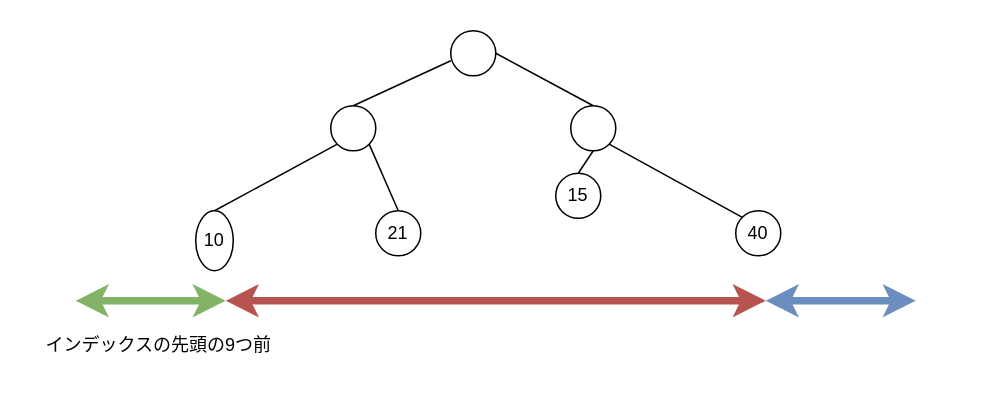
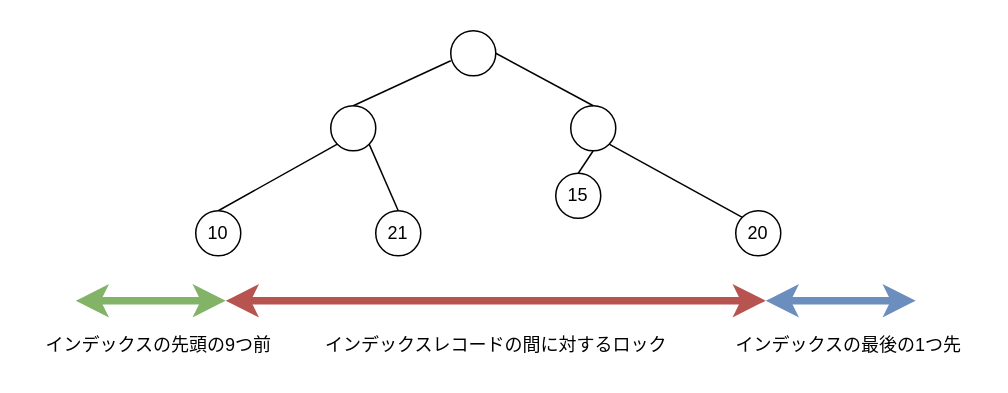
node "40": label "40" -> "20"
node "10": size 38x60 -> 45x45
node "インデックスレコードの間に対するロック": added
node "インデックスの最後の1つ先": added
